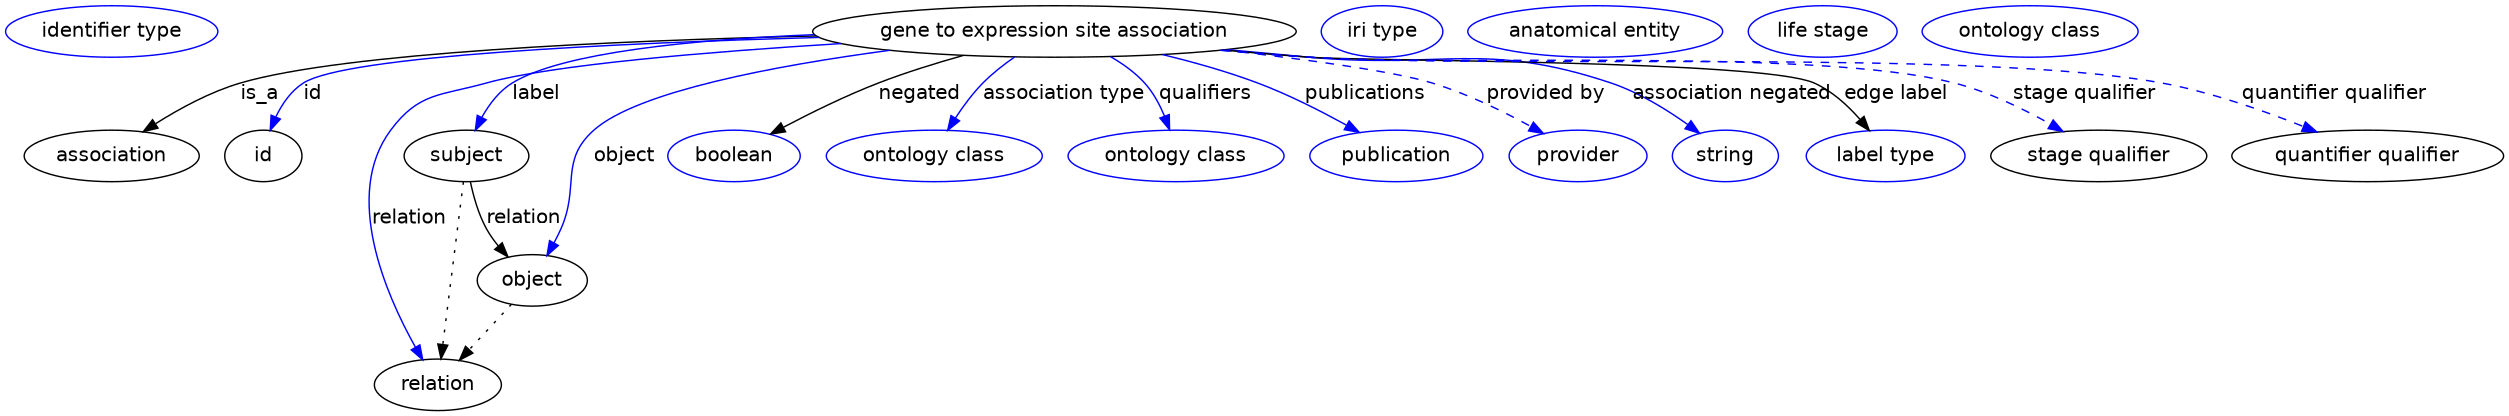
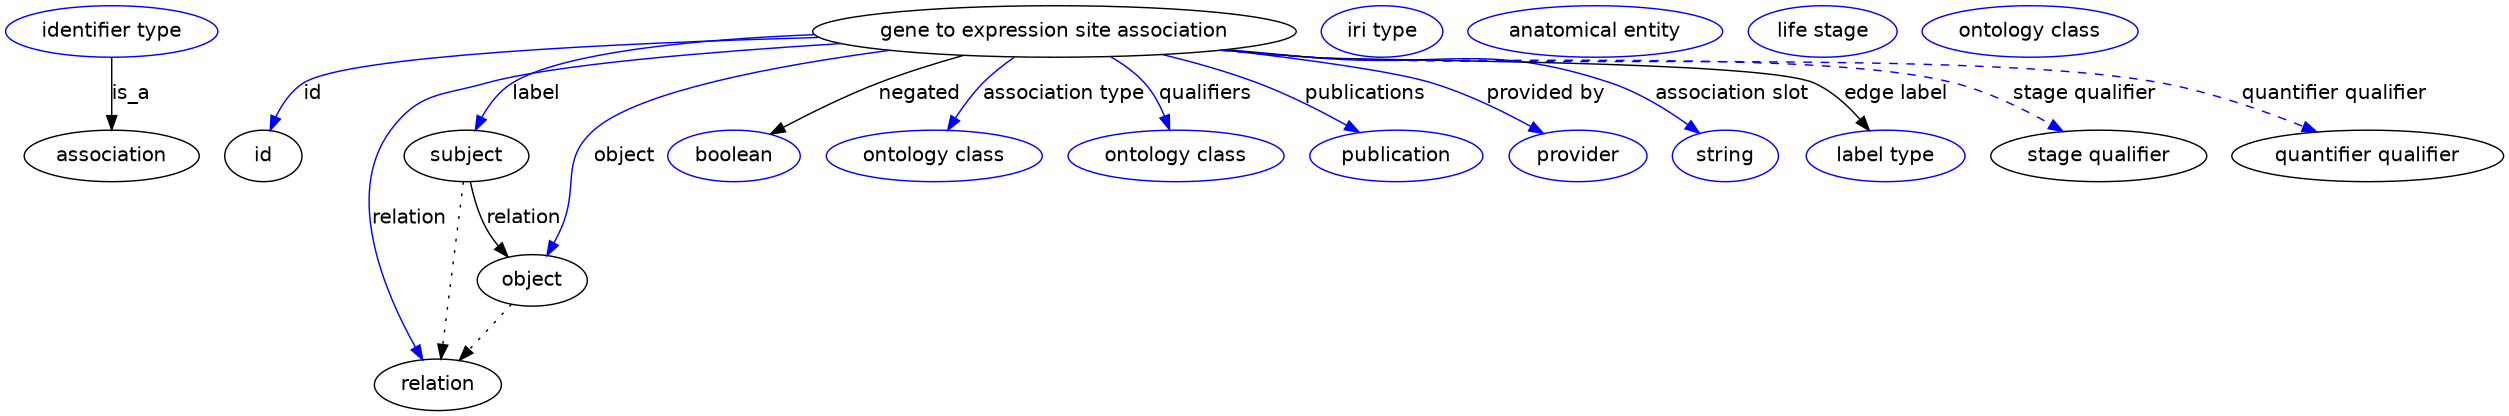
edge "gene to expression site association" -> "association": now "identifier type" -> "association"
edge "gene to expression site association" -> "provider": style dashed -> solid
edge "gene to expression site association" -> "string": label "association negated" -> "association slot"
